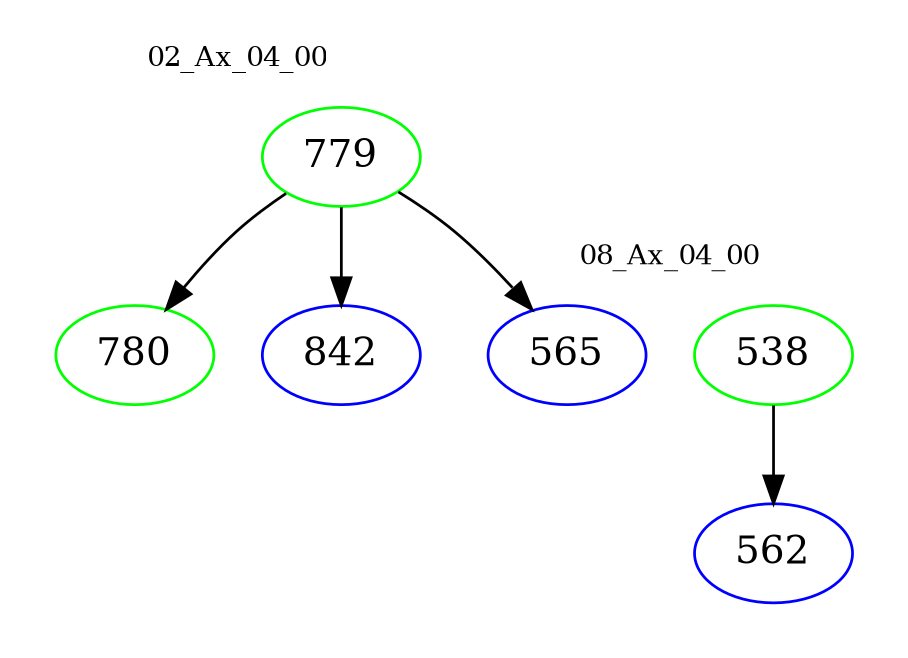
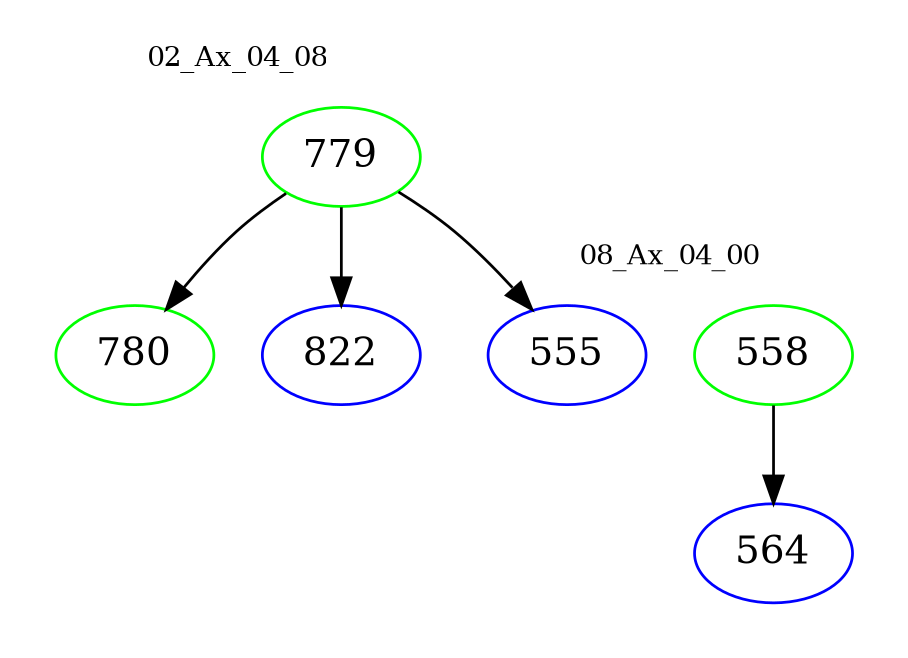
cluster "02_Ax_04_00": label "02_Ax_04_00" -> "02_Ax_04_08"
node "842": label "842" -> "822"
node "565": label "565" -> "555"
node "538": label "538" -> "558"
node "562": label "562" -> "564"
